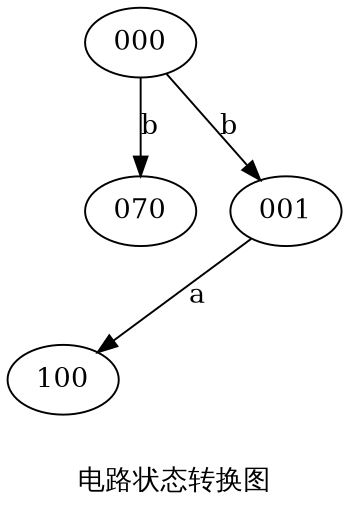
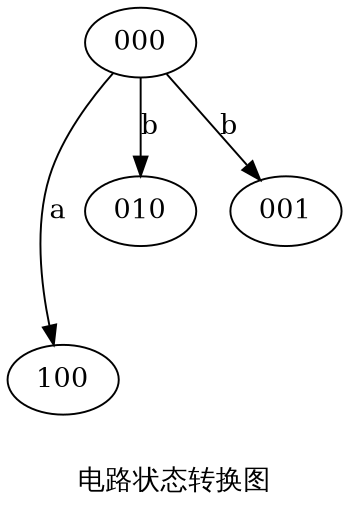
node "070": label "070" -> "010"
edge "001" -> "100": now "000" -> "100"
